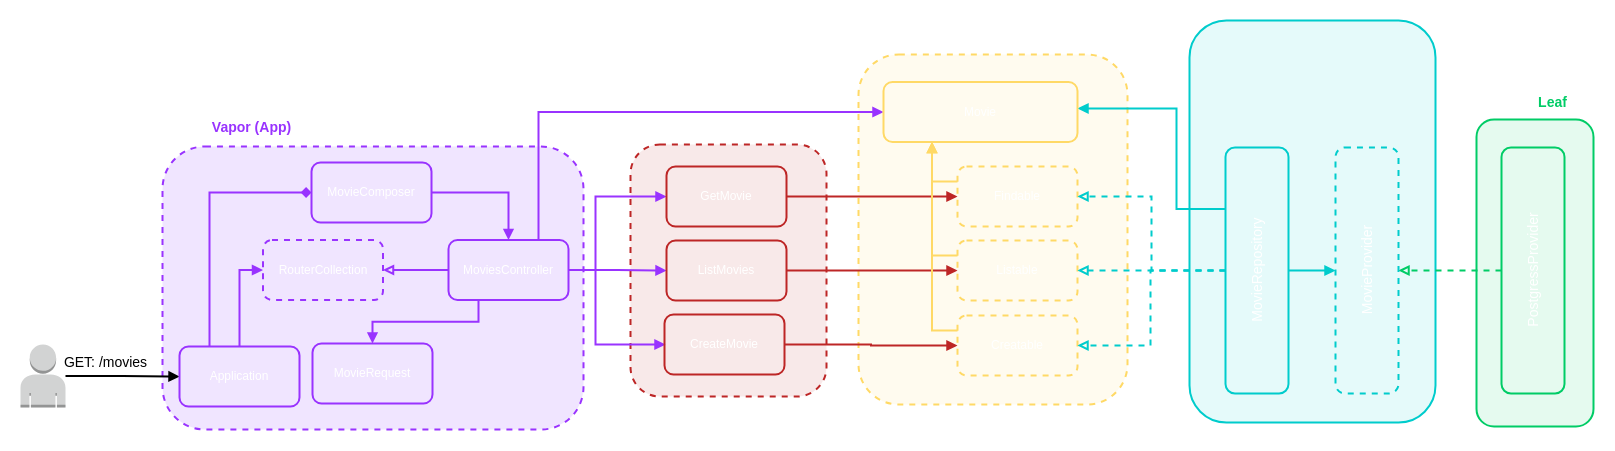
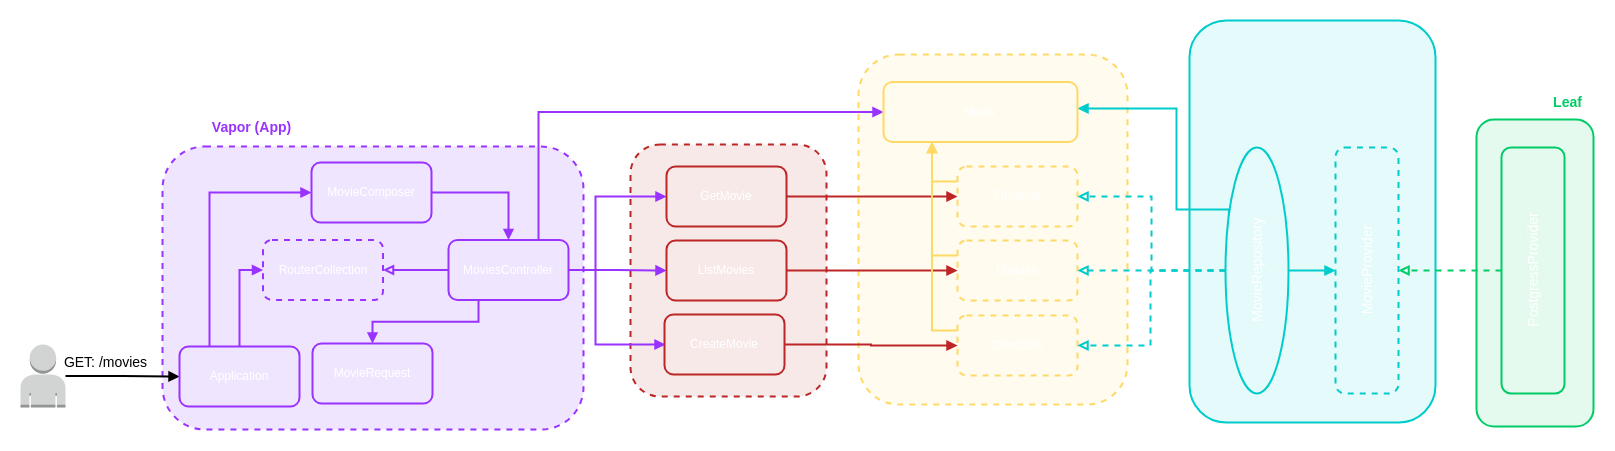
node "Leaf": moved (1552, 102) -> (1567, 102)
edge "Application" -> "MovieComposer": arrowhead diamond -> block
node "MovieRepository": shape rounded rectangle -> ellipse
